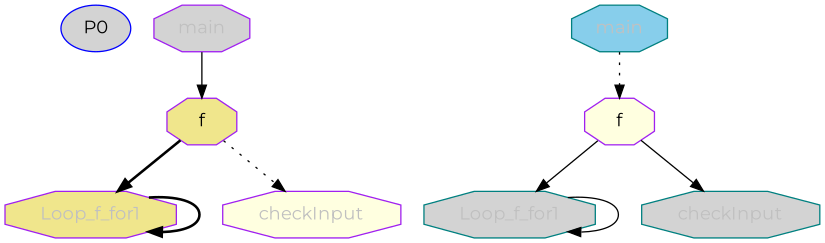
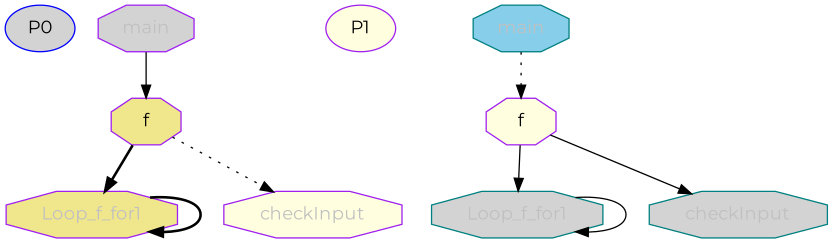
node "P1": added
